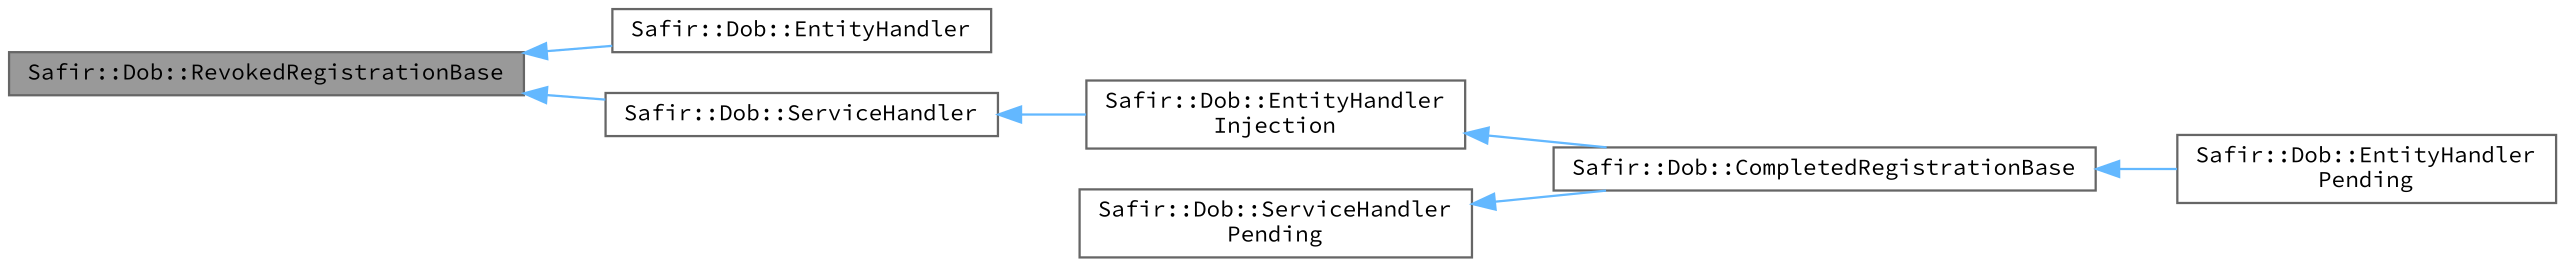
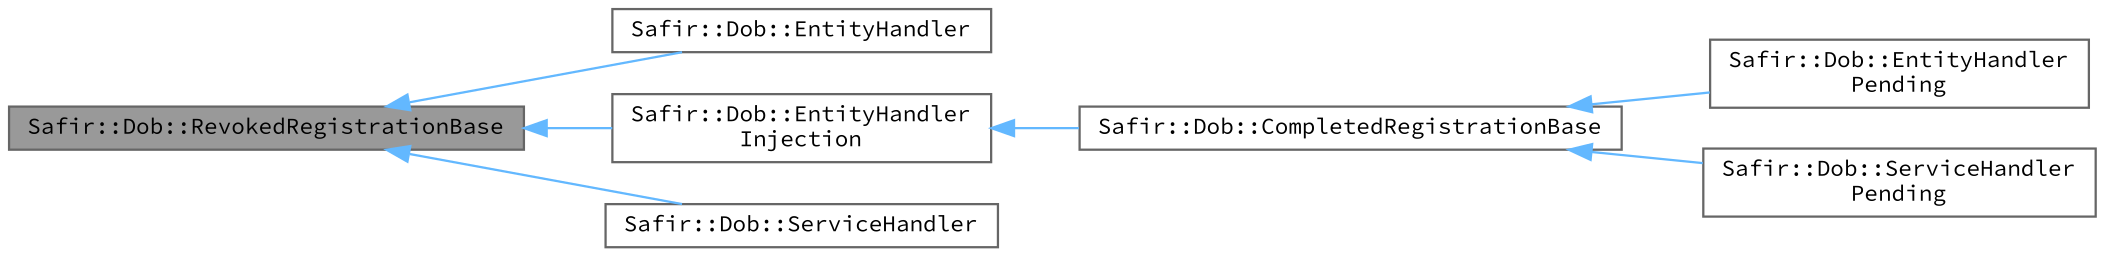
edge "Safir::Dob::EntityHandler Injection" -> "Safir::Dob::ServiceHandler": now "Safir::Dob::EntityHandler Injection" -> "Safir::Dob::RevokedRegistrationBase"
edge "Safir::Dob::CompletedRegistrationBase" -> "Safir::Dob::ServiceHandler Pending": reversed
